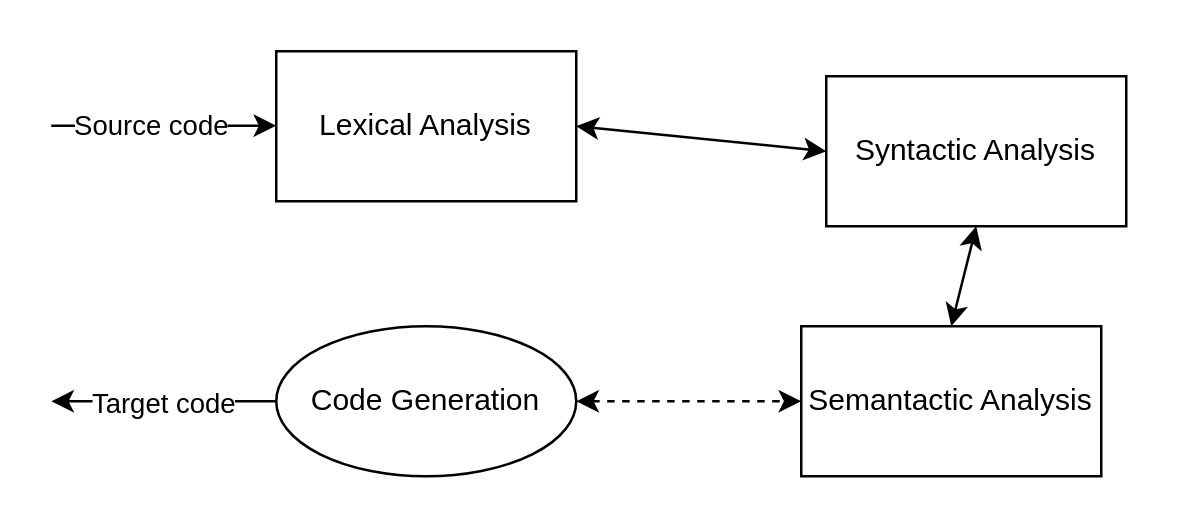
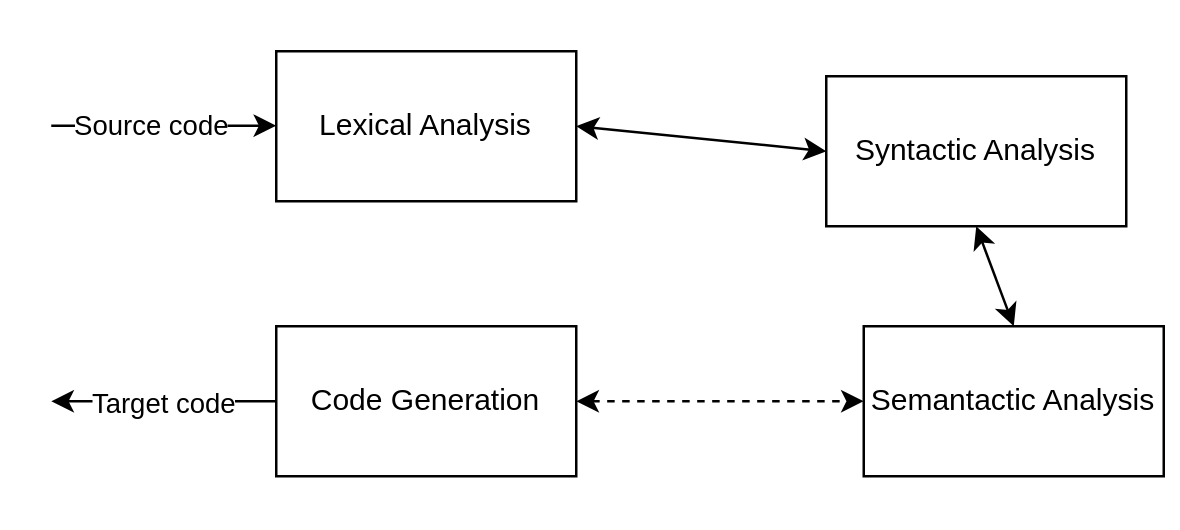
node "Code Generation": shape ellipse -> rectangle
node "Semantactic Analysis": moved (951, 401) -> (1014, 401)
